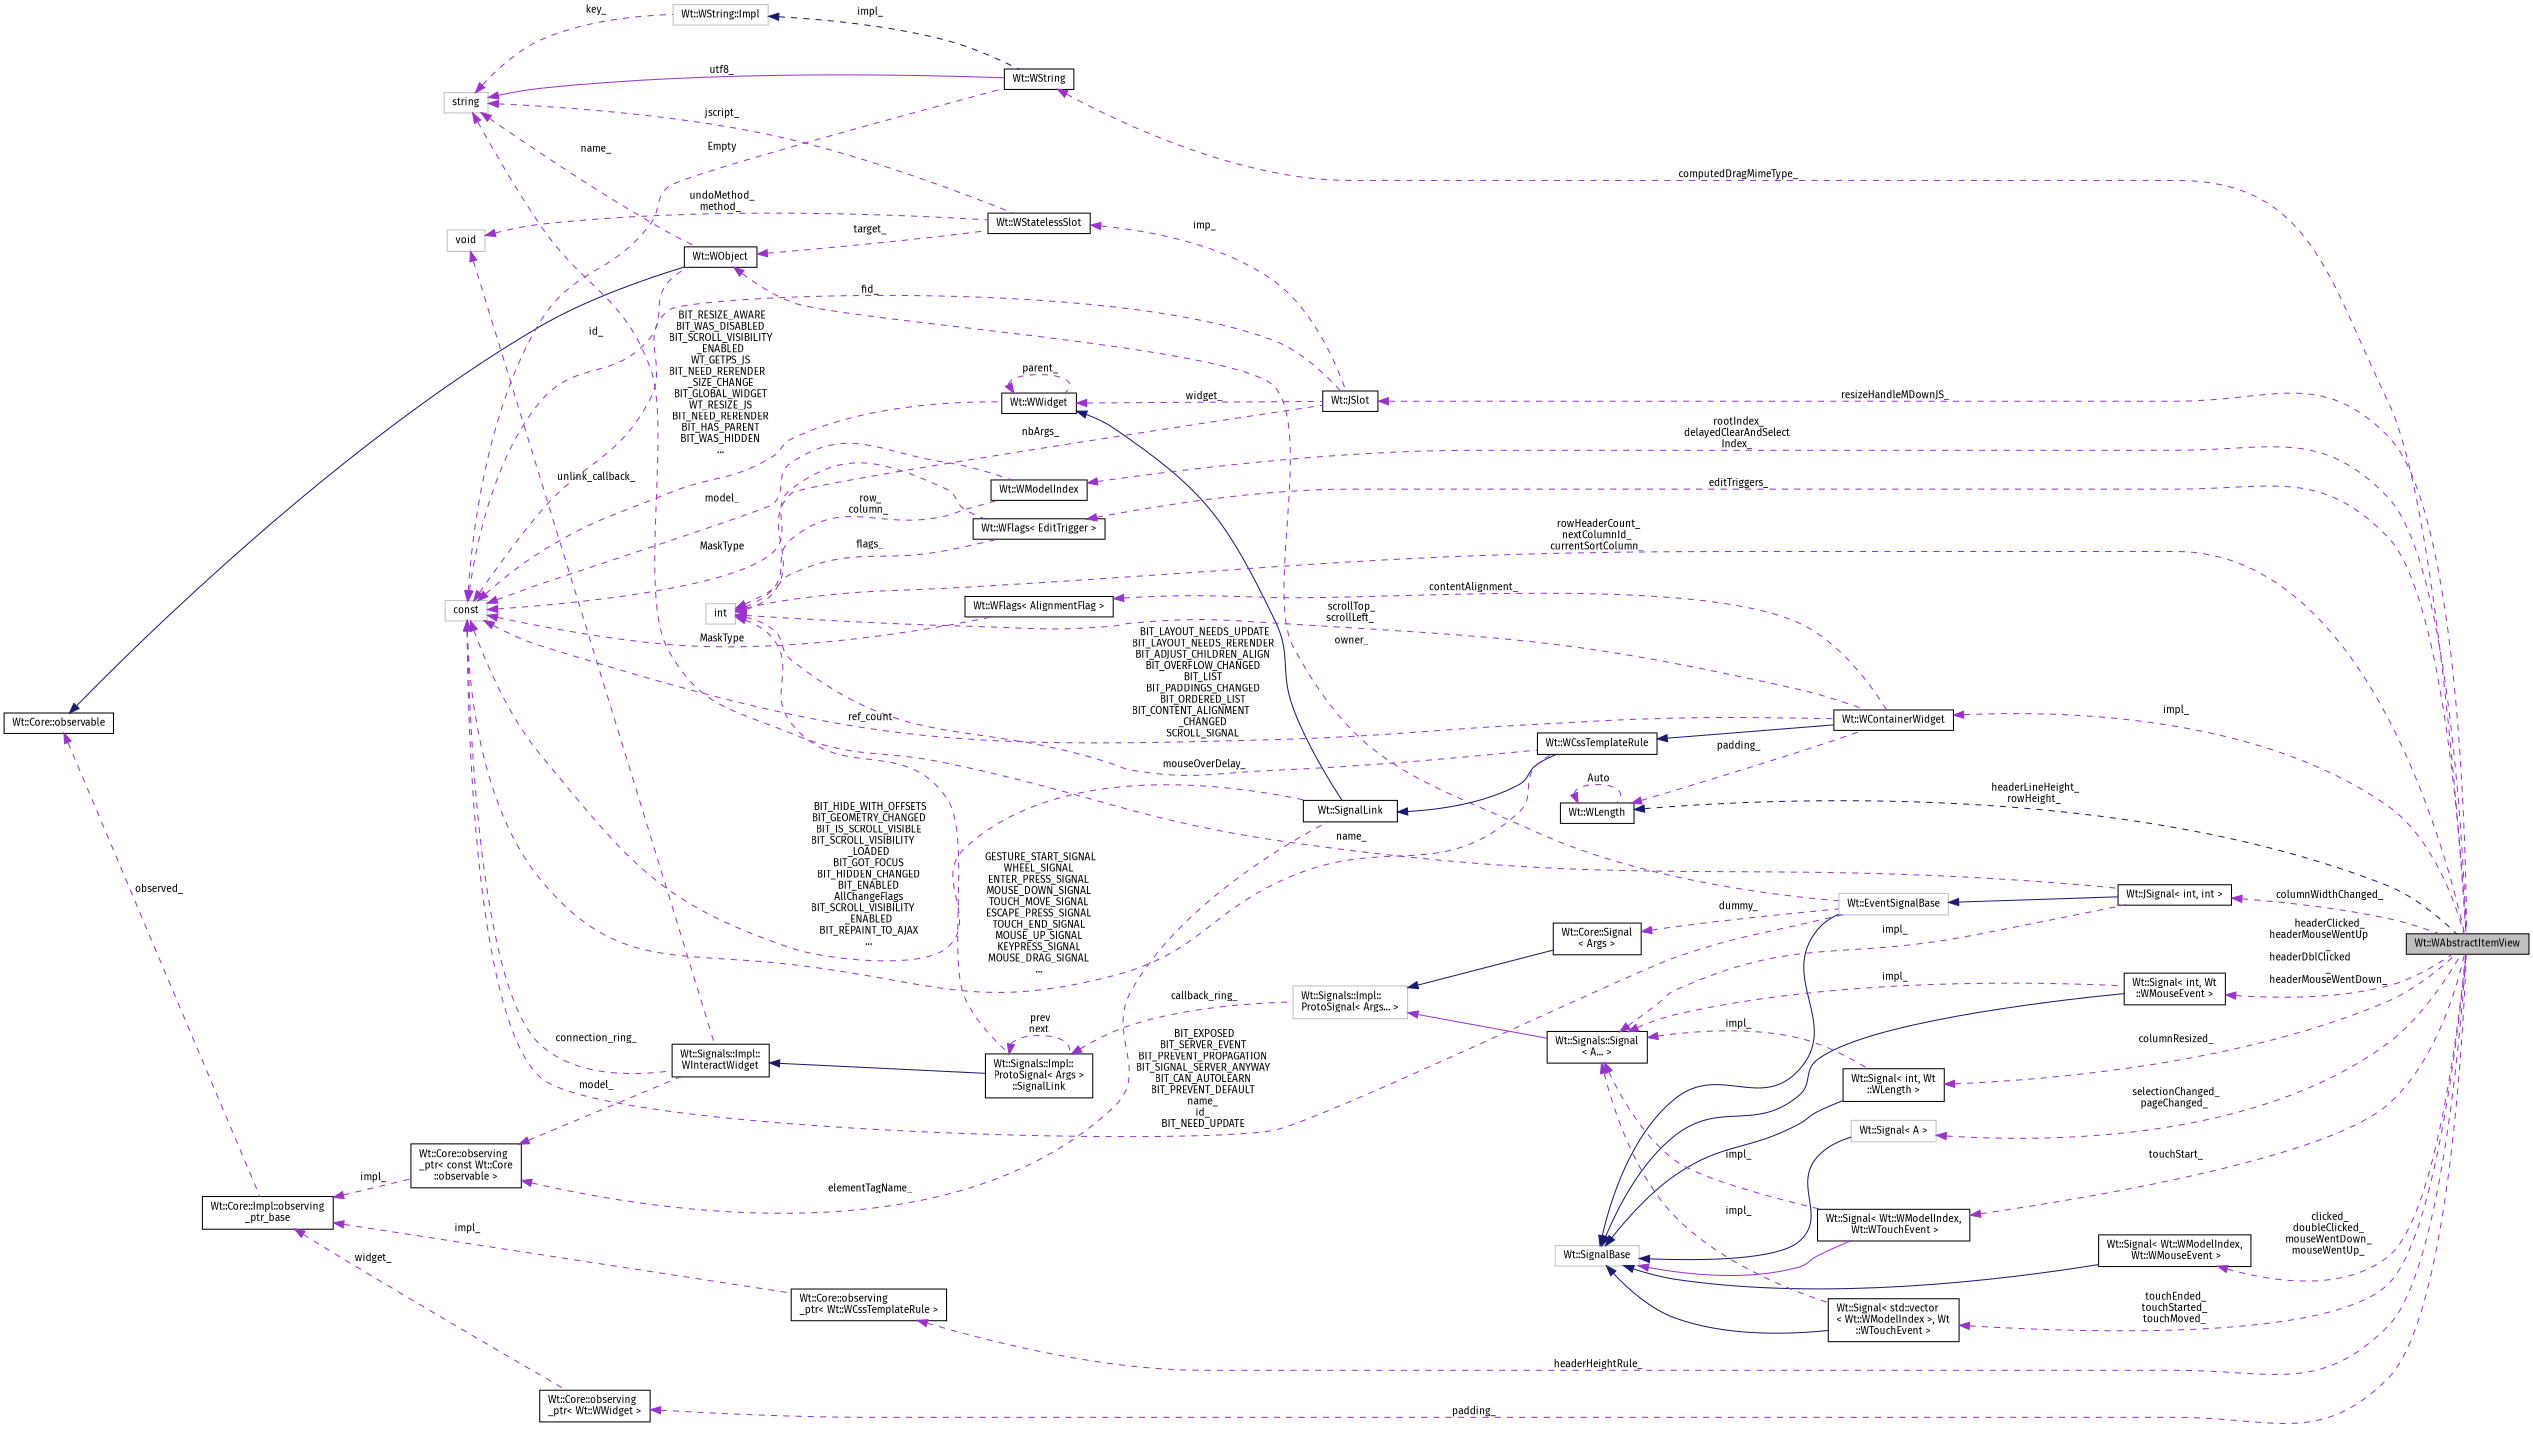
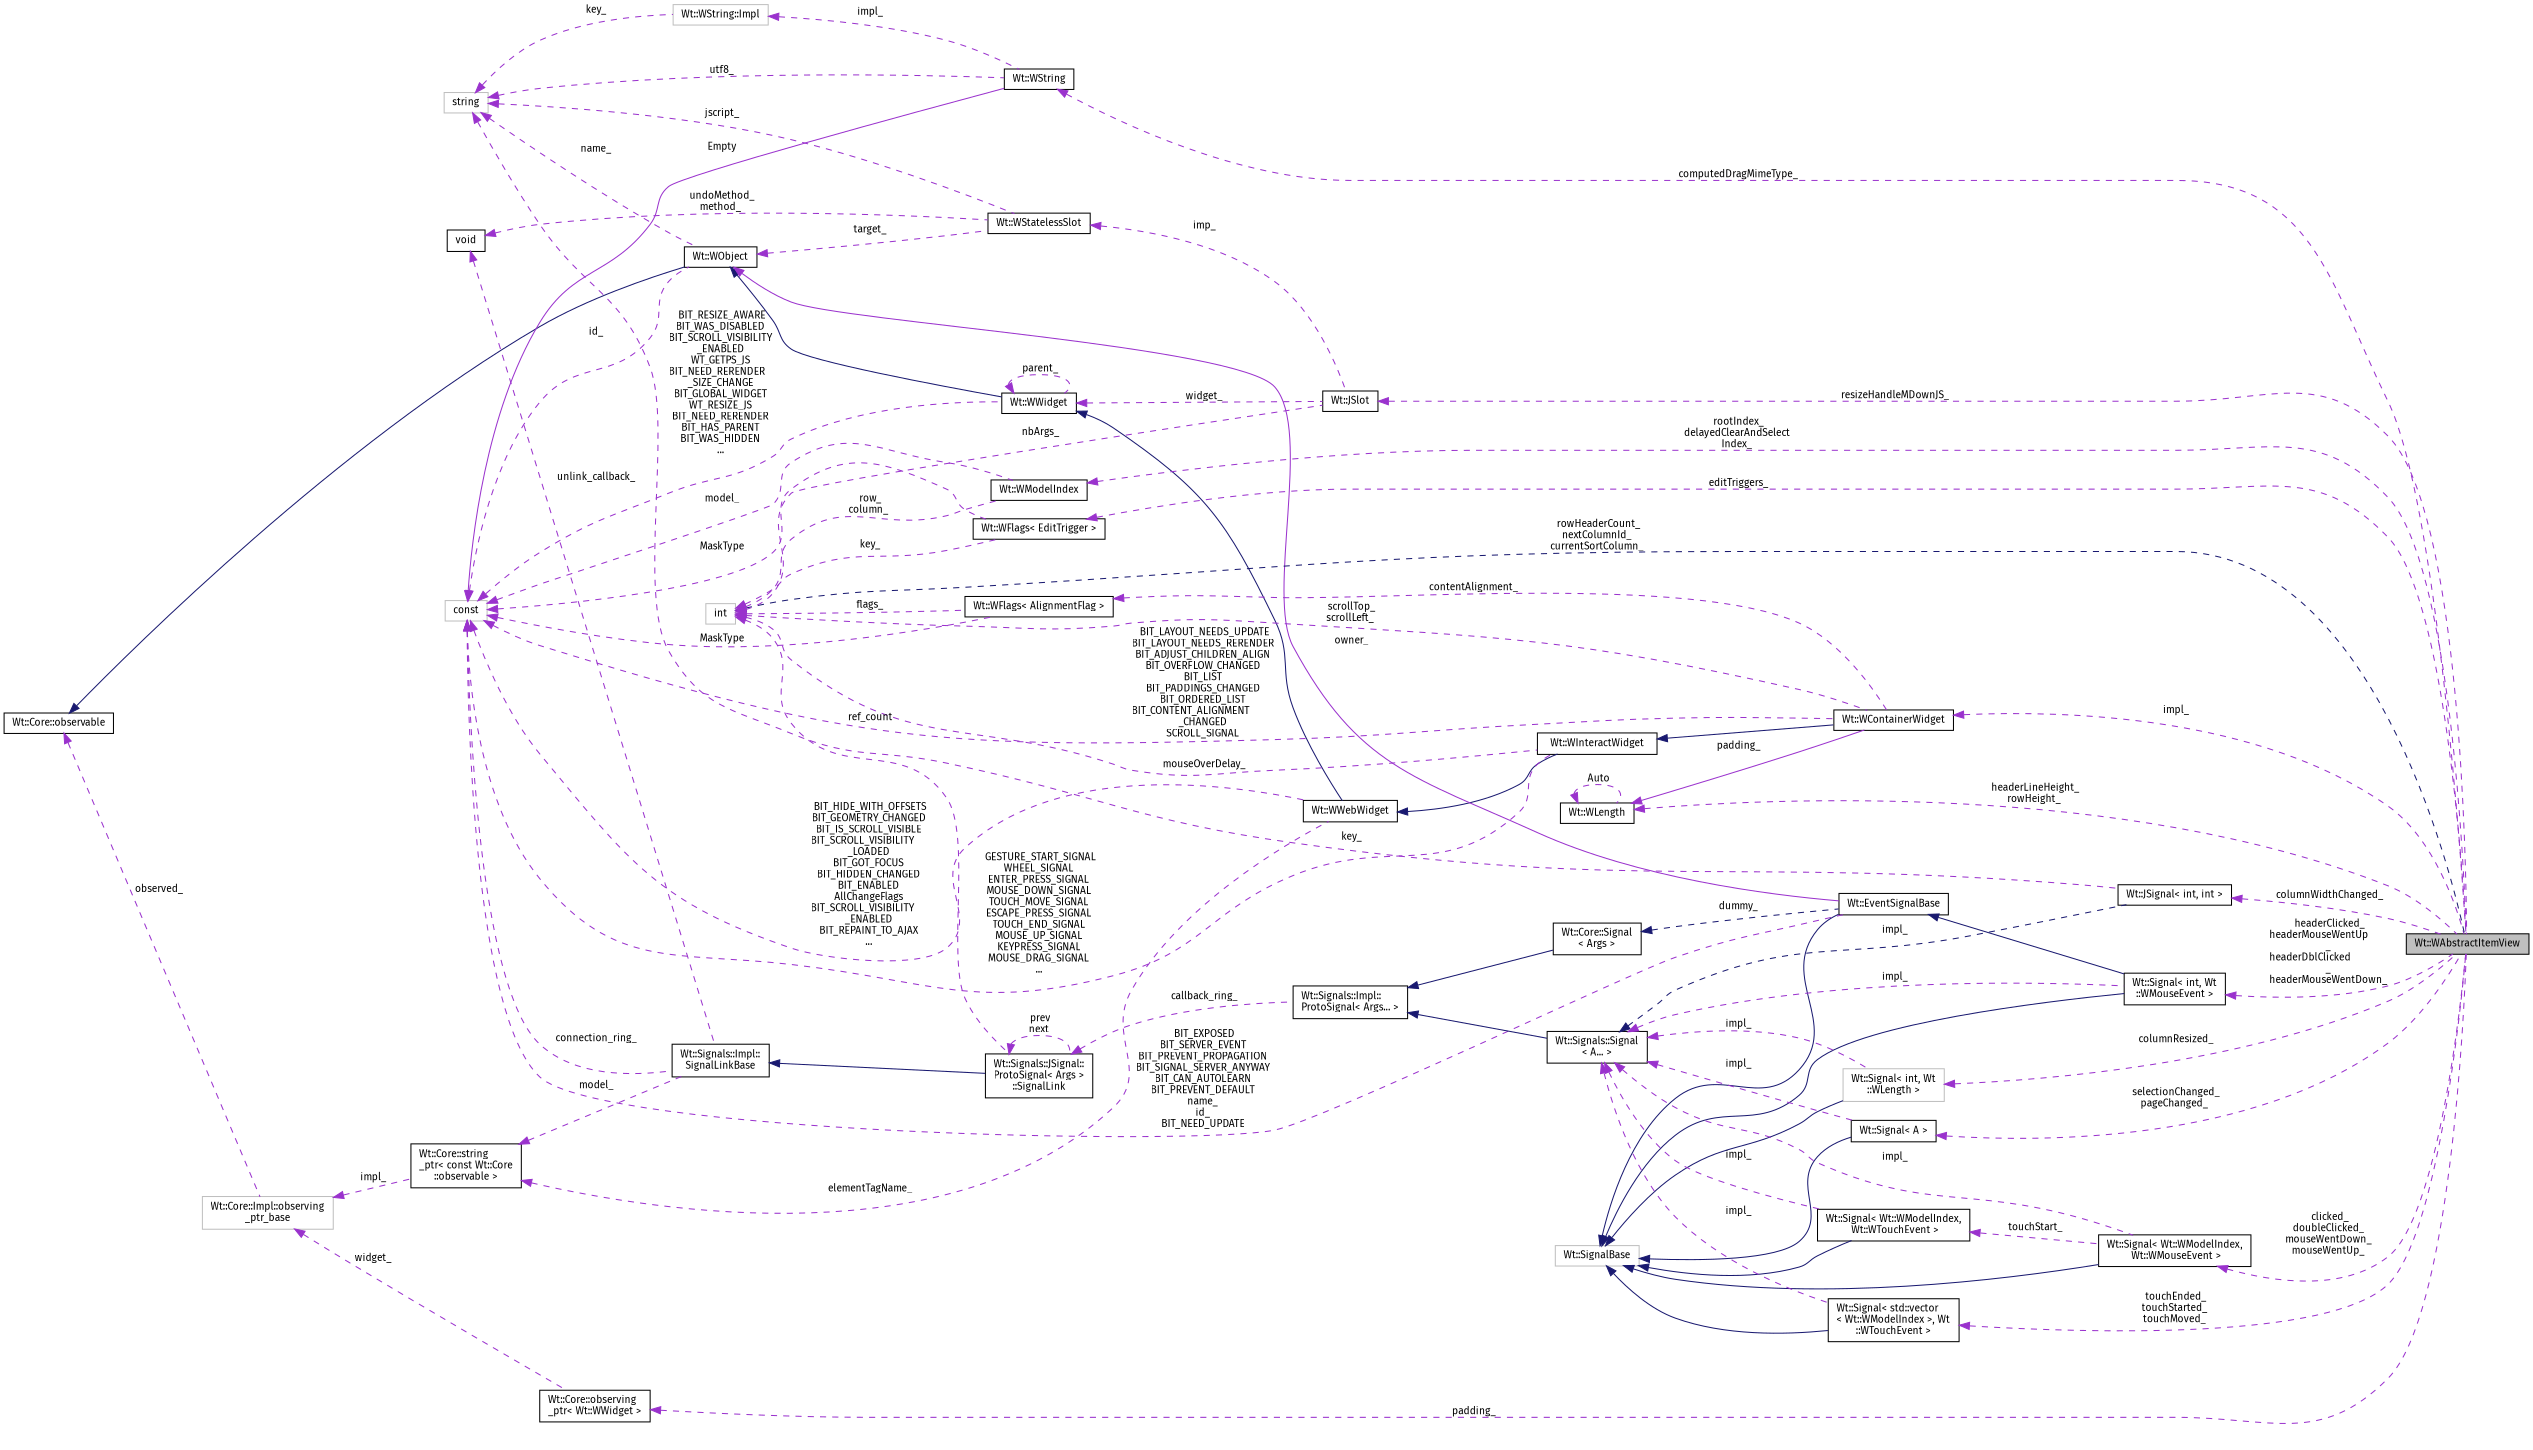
edge "Wt::WString" -> "Wt::WString::Impl": color midnightblue -> darkorchid3
edge "Wt::WString" -> "string": style solid -> dashed
edge "Wt::WString" -> "const": style dashed -> solid
node "void": color grey75 -> black
edge "Wt::JSlot" -> "const": removed, label "fid_"
edge "Wt::WWidget" -> "Wt::WObject": added
edge "Wt::WFlags< EditTrigger >" -> "int": label " flags_" -> " key_"
edge "Wt::WAbstractItemView" -> "int": color darkorchid3 -> midnightblue
edge "Wt::EventSignalBase" -> "Wt::WObject": style dashed -> solid
edge "Wt::WFlags< AlignmentFlag >" -> "int": added, label "flags_"
node "Wt::WCssTemplateRule": label "Wt::WCssTemplateRule" -> "Wt::WInteractWidget"
edge "Wt::WContainerWidget" -> "Wt::WLength": style dashed -> solid
node "Wt::SignalLink": label "Wt::SignalLink" -> "Wt::WWebWidget"
edge "Wt::WAbstractItemView" -> "Wt::WLength": color midnightblue -> darkorchid3
edge "Wt::JSignal< int, int >" -> "string": label " name_" -> " key_"
edge "Wt::JSignal< int, int >" -> "Wt::EventSignalBase": now "Wt::Signal< int, Wt ::WMouseEvent >" -> "Wt::EventSignalBase"
node "Wt::EventSignalBase": color grey75 -> black
edge "Wt::EventSignalBase" -> "Wt::Core::Signal < Args >": color darkorchid3 -> midnightblue
edge "Wt::JSignal< int, int >" -> "Wt::Signals::Signal < A... >": color darkorchid3 -> midnightblue
node "Wt::Signals::Impl:: ProtoSignal< Args... >": color grey75 -> black
edge "Wt::Signals::Signal < A... >" -> "Wt::Signals::Impl:: ProtoSignal< Args... >": color darkorchid3 -> midnightblue
node "Wt::Signals::Impl:: WInteractWidget": label "Wt::Signals::Impl:: WInteractWidget" -> "Wt::Signals::Impl:: SignalLinkBase"
node "Wt::Signals::Impl:: ProtoSignal< Args > ::SignalLink": label "Wt::Signals::Impl:: ProtoSignal< Args > ::SignalLink" -> "Wt::Signals::JSignal:: ProtoSignal< Args > ::SignalLink"
node "Wt::Signal< int, Wt ::WLength >": color black -> grey75
edge "Wt::Signal< A >" -> "Wt::Signals::Signal < A... >": added, label "impl_"
node "Wt::Signal< A >": color grey75 -> black
edge "Wt::WAbstractItemView" -> "Wt::Signal< Wt::WModelIndex, Wt::WTouchEvent >": now "Wt::Signal< Wt::WModelIndex, Wt::WMouseEvent >" -> "Wt::Signal< Wt::WModelIndex, Wt::WTouchEvent >"
node "Wt::Core::observing _ptr< const Wt::Core ::observable >": label "Wt::Core::observing _ptr< const Wt::Core ::observable >" -> "Wt::Core::string _ptr< const Wt::Core ::observable >"
edge "Wt::Signal< Wt::WModelIndex, Wt::WMouseEvent >" -> "Wt::Signals::Signal < A... >": added, label "impl_"
node "Wt::Core::Impl::observing _ptr_base": color black -> grey75
edge "Wt::Signal< Wt::WModelIndex, Wt::WTouchEvent >" -> "Wt::SignalBase": color darkorchid3 -> midnightblue
node "Wt::Core::observing _ptr< Wt::WCssTemplateRule >": removed
